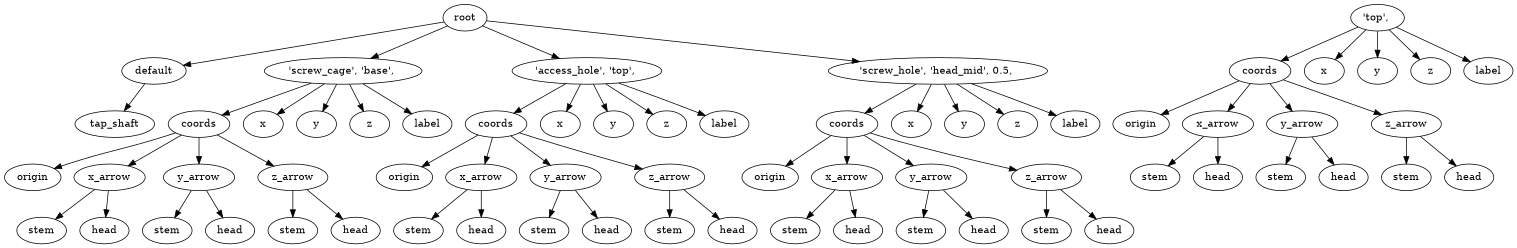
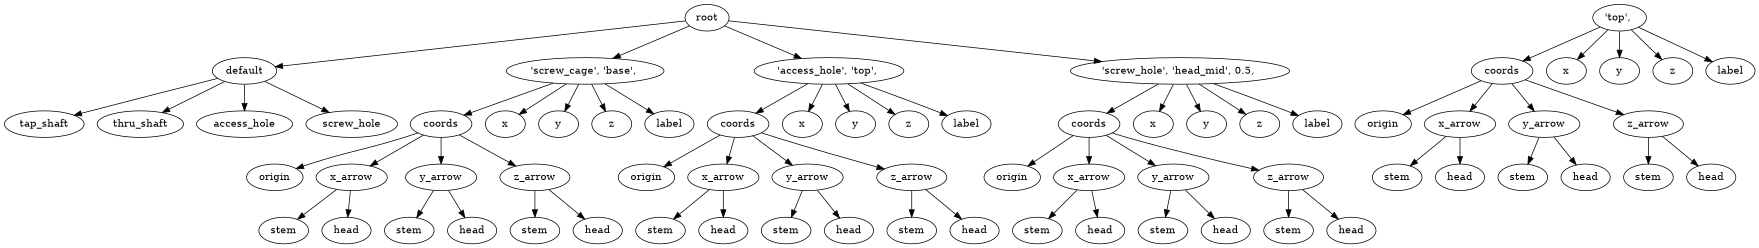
node "thru_shaft": added
node "access_hole": added
node "screw_hole": added
